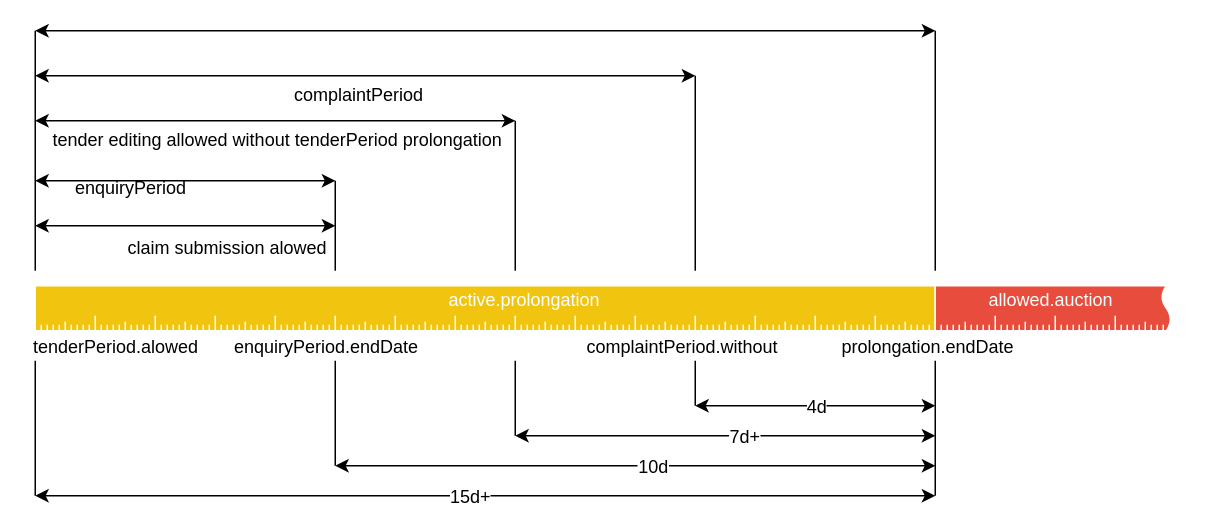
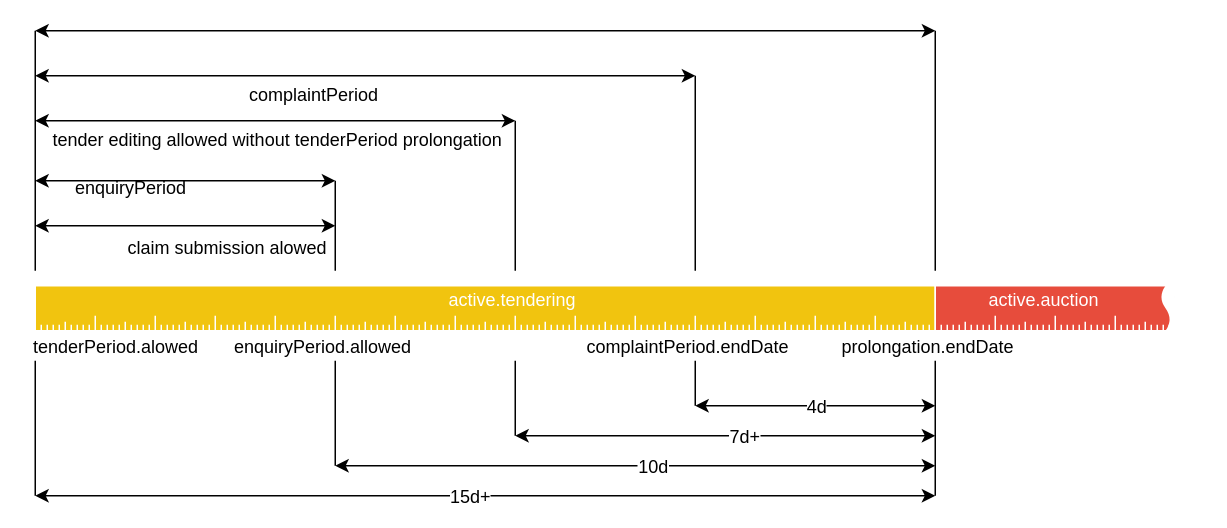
node "complaintPeriod": moved (367, 95) -> (322, 95)
node "active.prolongation": label "active.prolongation" -> "active.tendering"
node "allowed.auction": label "allowed.auction" -> "active.auction"
node "enquiryPeriod.endDate": label "enquiryPeriod.endDate" -> "enquiryPeriod.allowed"
node "complaintPeriod.without": label "complaintPeriod.without" -> "complaintPeriod.endDate"
